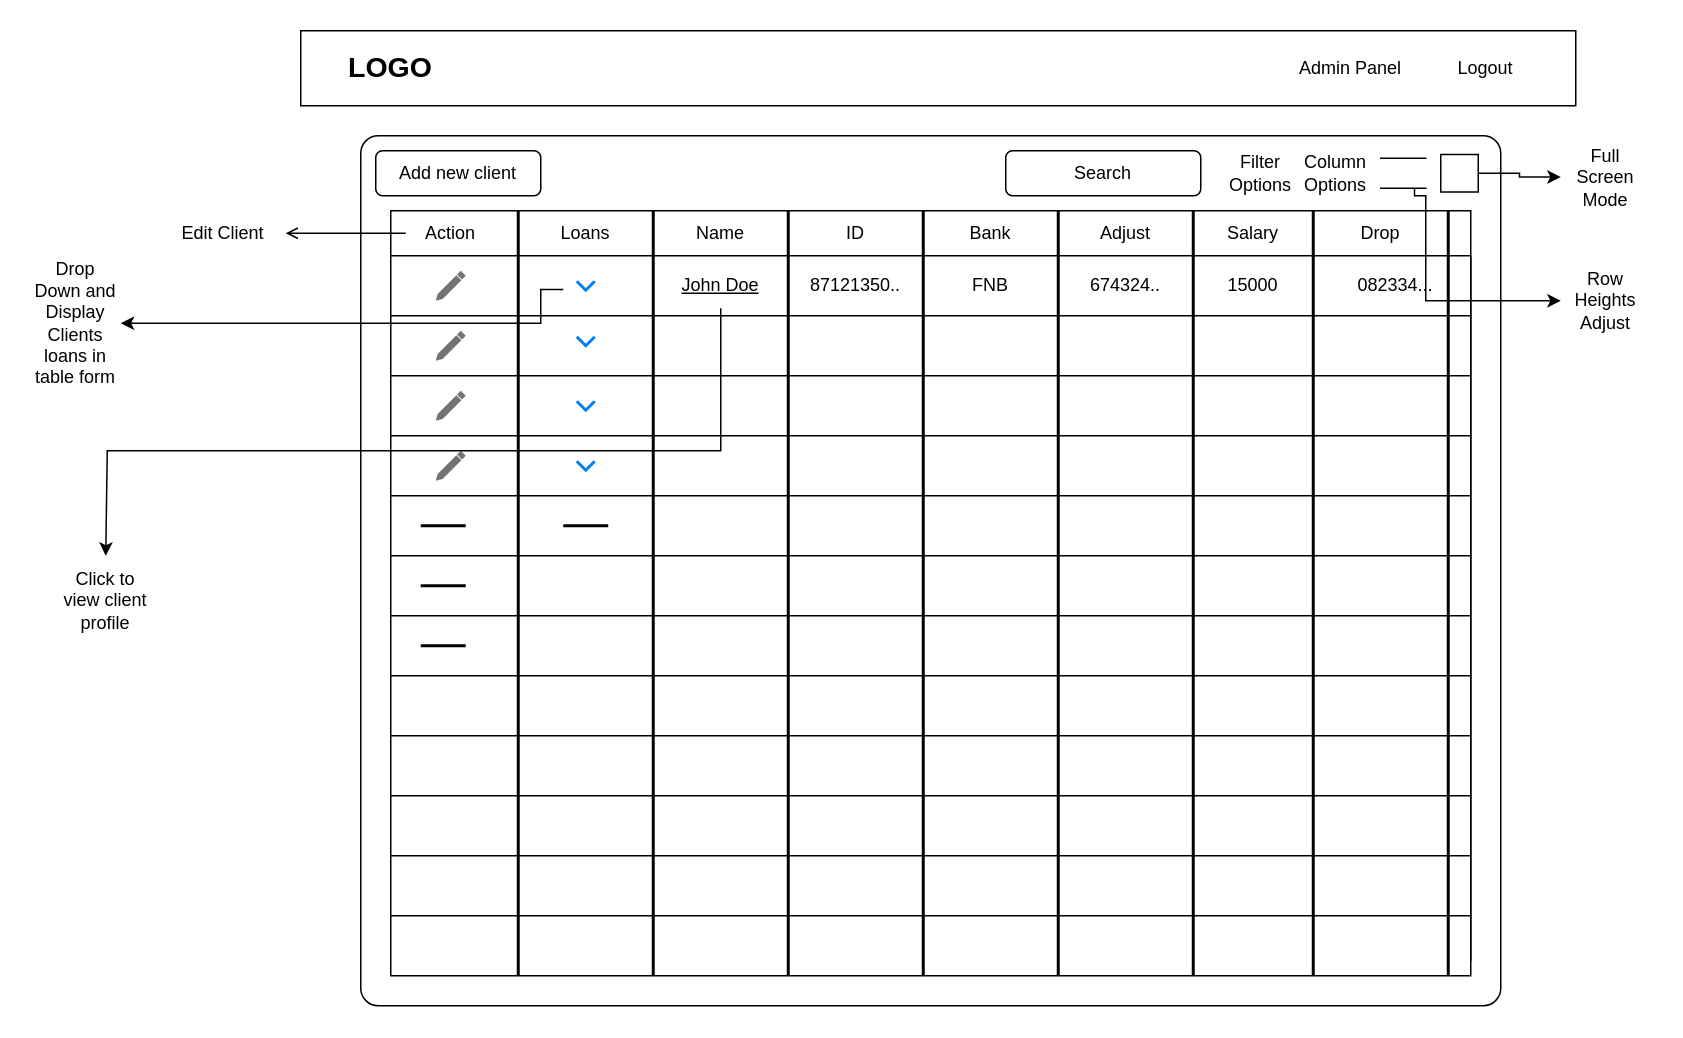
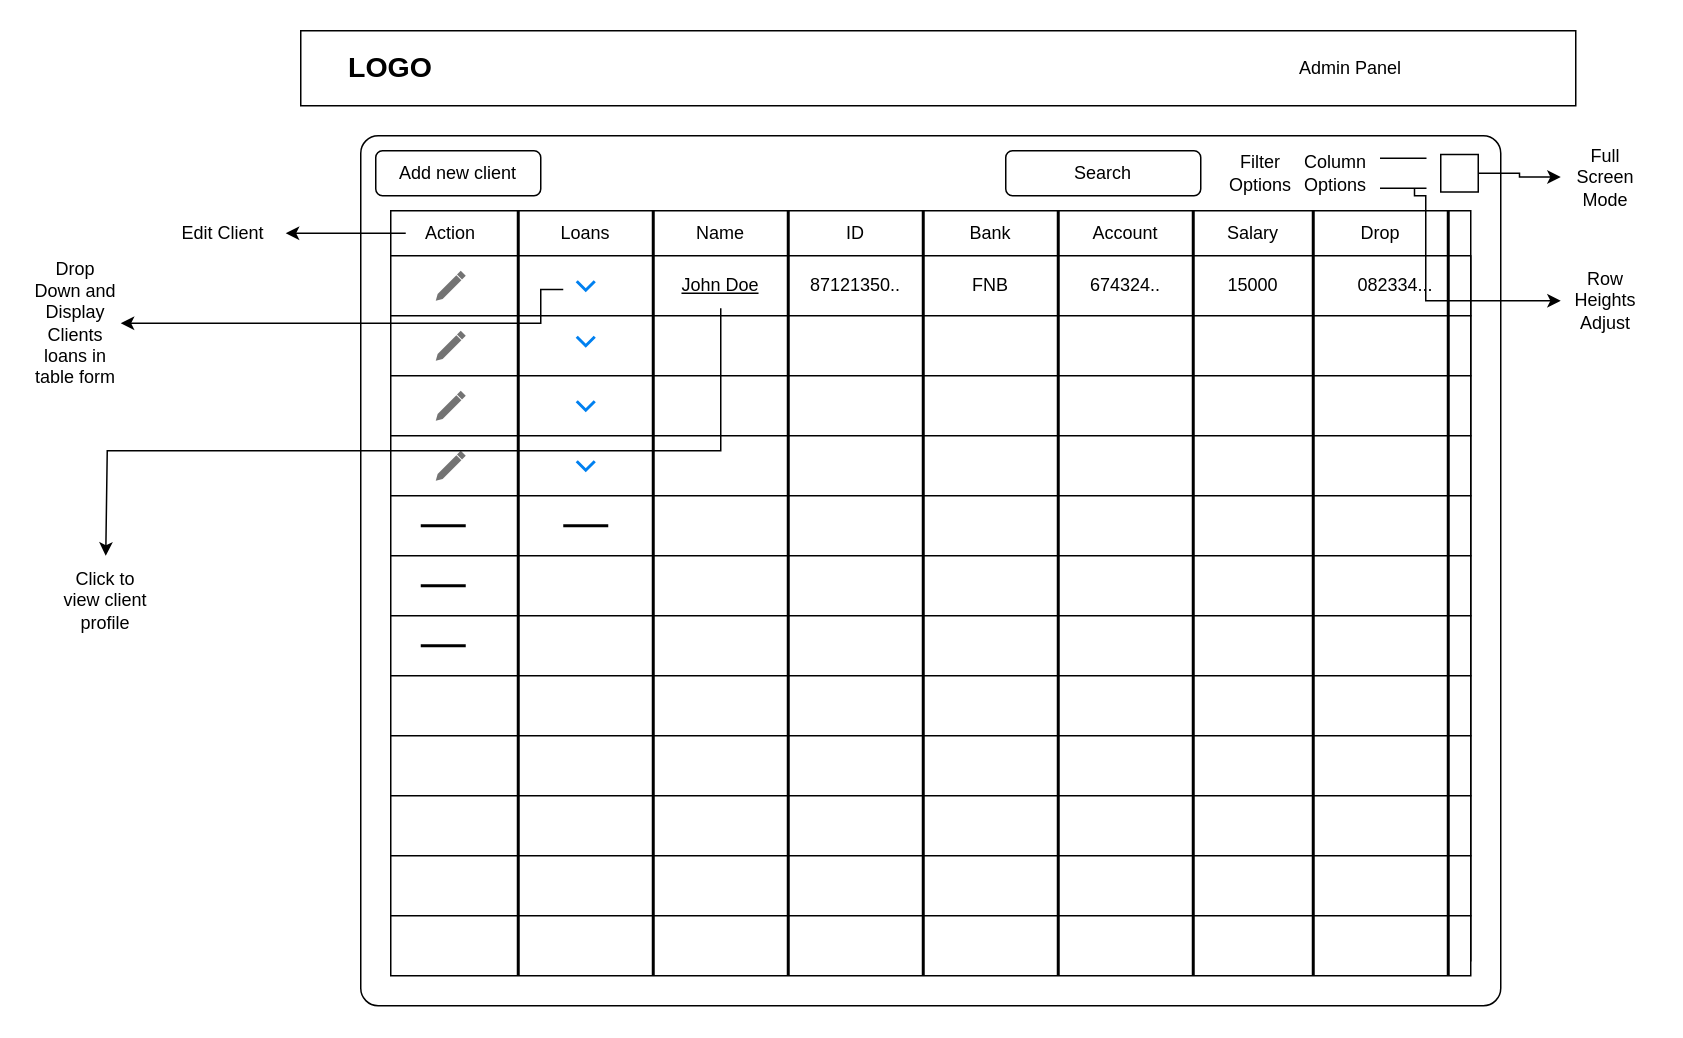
node "Logout": removed
edge "Action" -> "Edit Client": arrowhead open -> classic
node "Adjust": label "Adjust" -> "Account"
